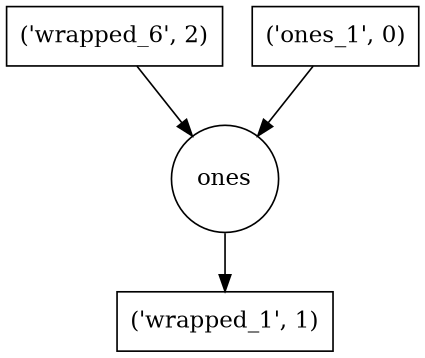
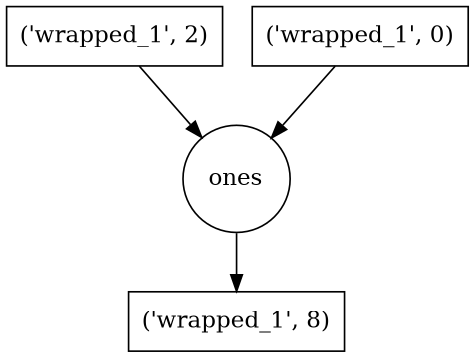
node "('wrapped_6', 2)": label "('wrapped_6', 2)" -> "('wrapped_1', 2)"
node "('ones_1', 0)": label "('ones_1', 0)" -> "('wrapped_1', 0)"
node "('wrapped_1', 1)": label "('wrapped_1', 1)" -> "('wrapped_1', 8)"
